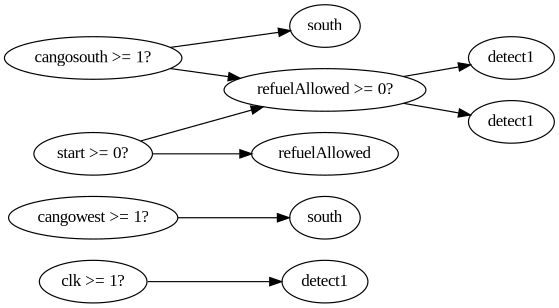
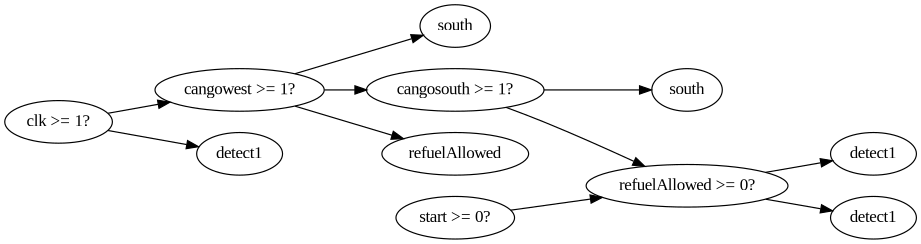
edge "cangowest >= 1?" -> "cangosouth >= 1?": added
edge "clk >= 1?" -> "cangowest >= 1?": added
edge "start >= 0?" -> "refuelAllowed": now "cangowest >= 1?" -> "refuelAllowed"
